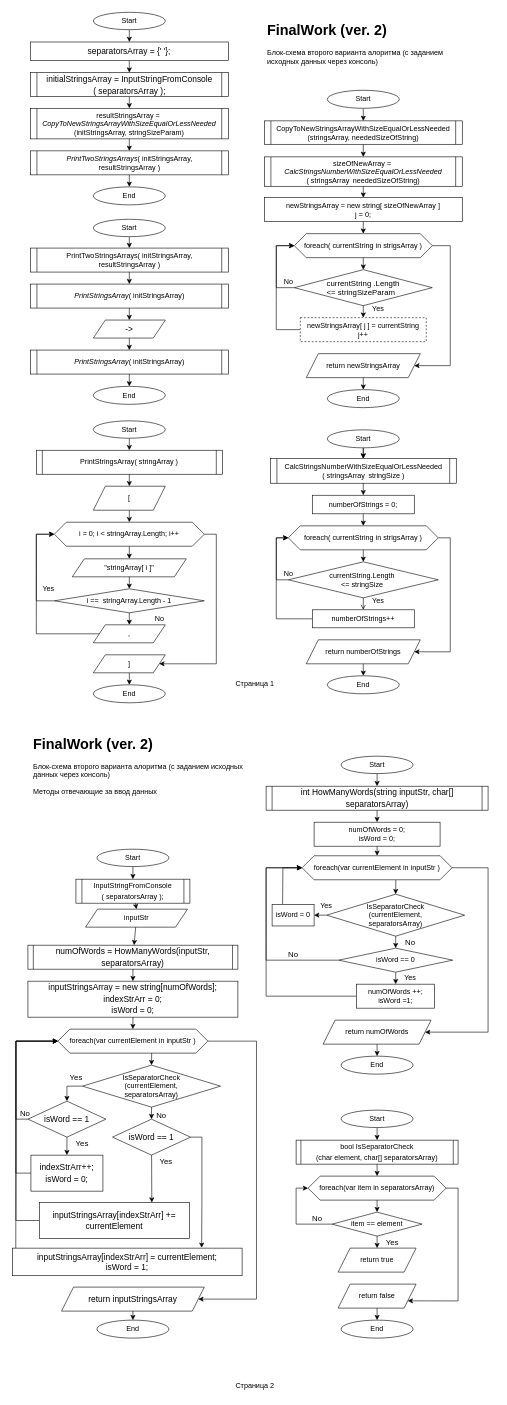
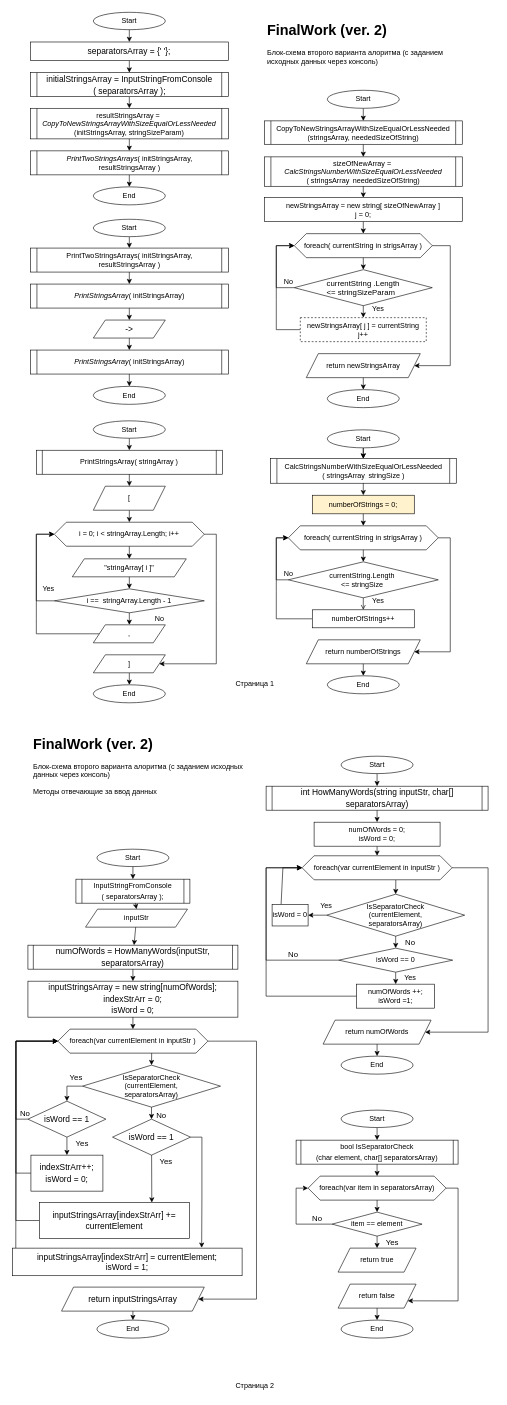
node "numberOfStrings = 0;": fillcolor #ffffff -> #fff2cc
node "isWord = 0": size 42x22 -> 36x22
